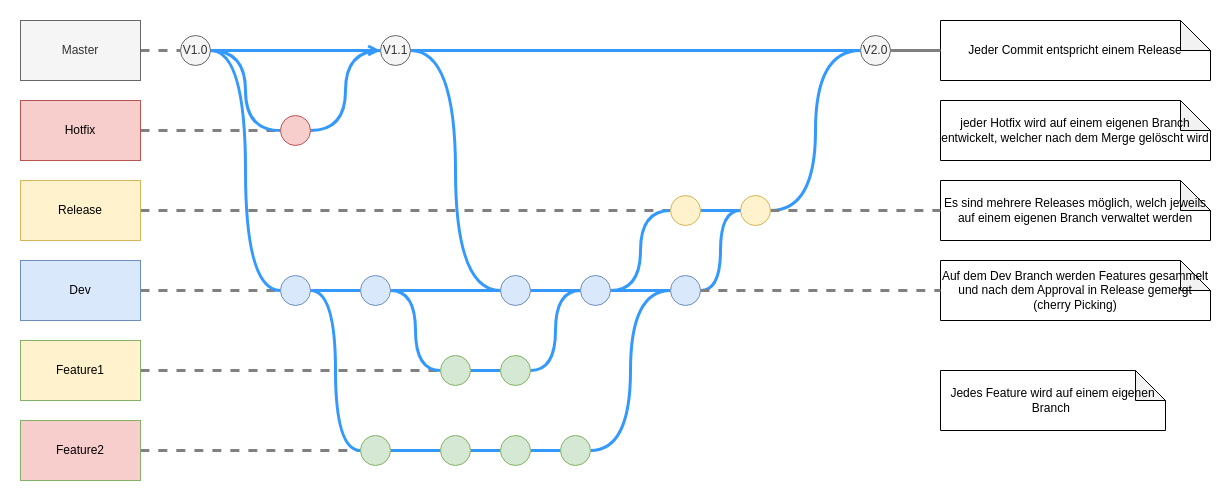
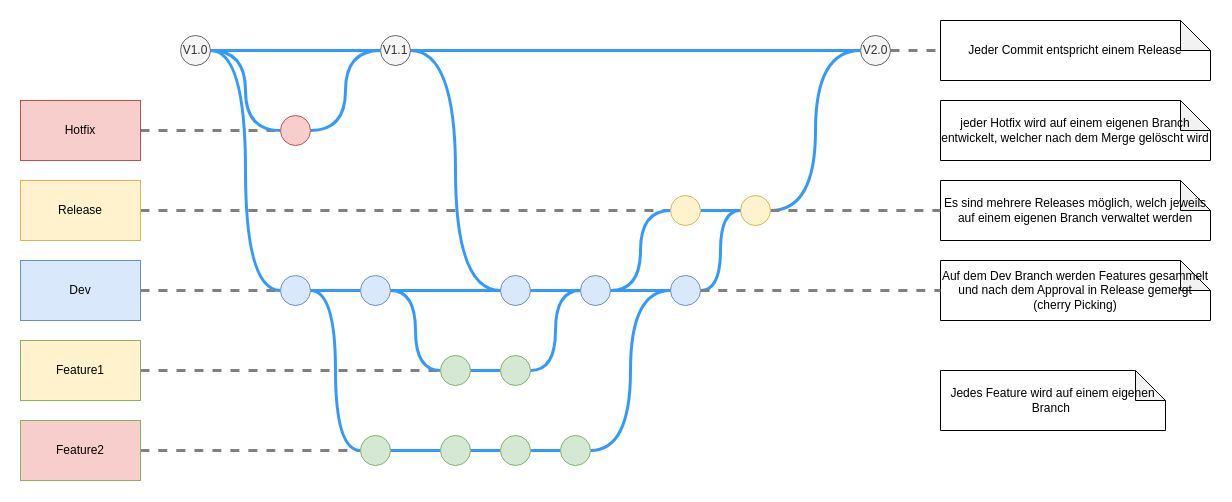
node "Master": removed
edge "Master" -- "V1.0": removed
edge "V1.0" -> "V1.1": arrowhead open -> none
edge "V2.0" -- "Jeder Commit entspricht einem Release": style solid -> dashed
